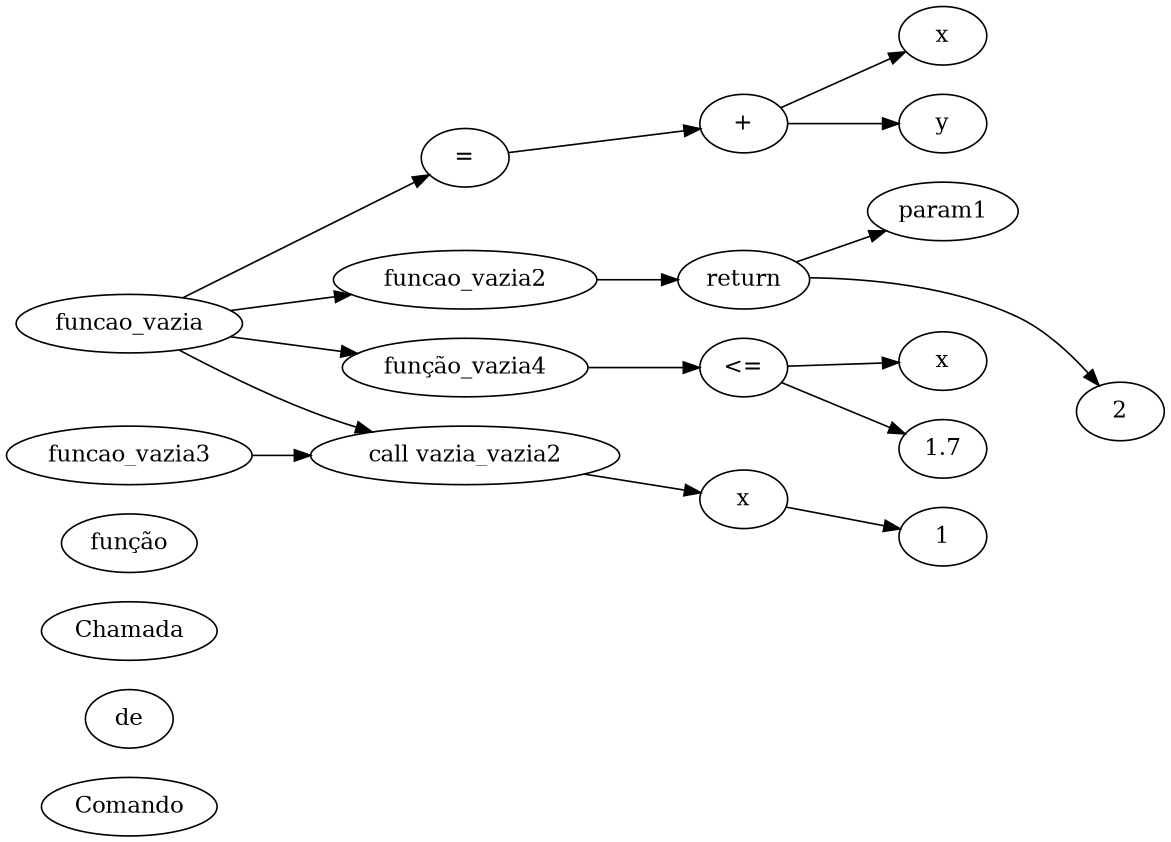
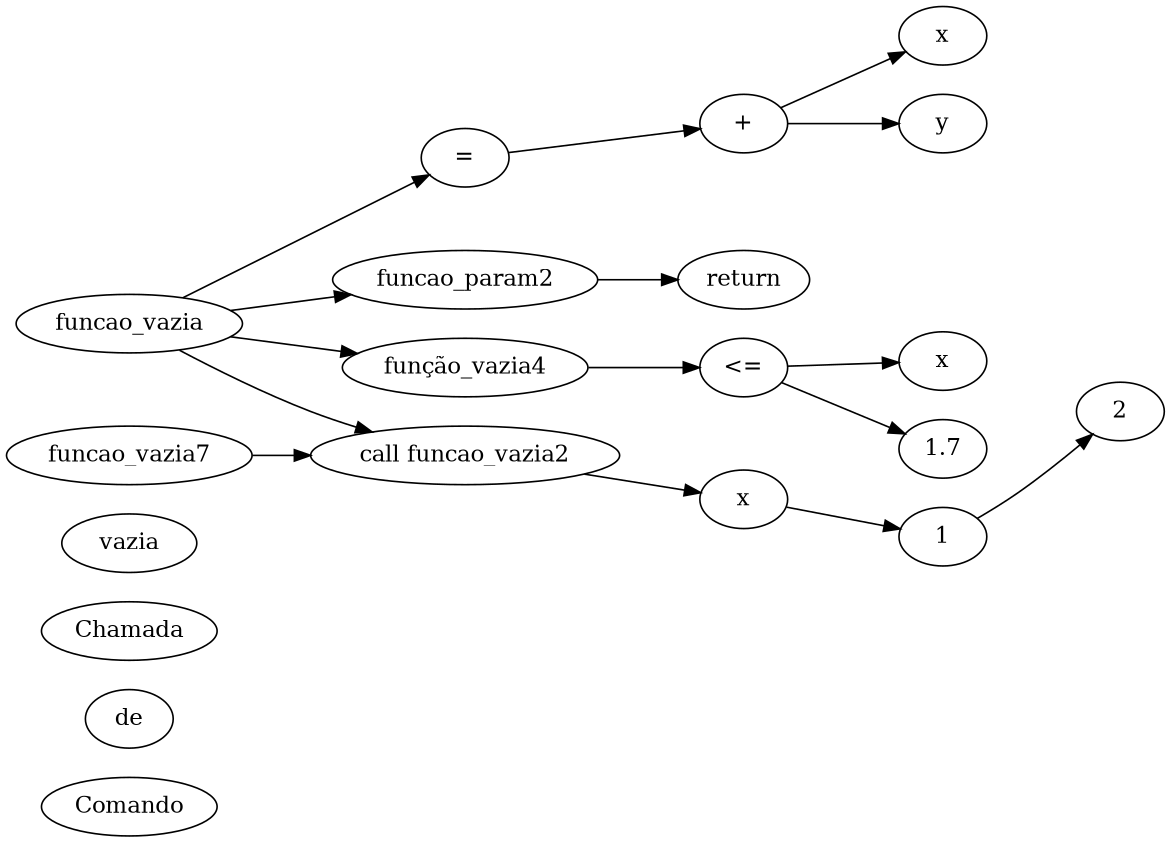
node "param1": removed
node "funcao_vazia2": label "funcao_vazia2" -> "funcao_param2"
edge "return" -> "2": now "1" -> "2"
node "funcao_vazia3": label "funcao_vazia3" -> "funcao_vazia7"
node "call vazia_vazia2": label "call vazia_vazia2" -> "call funcao_vazia2"
node "função": label "função" -> "vazia"
